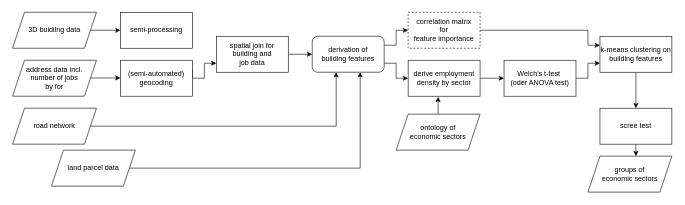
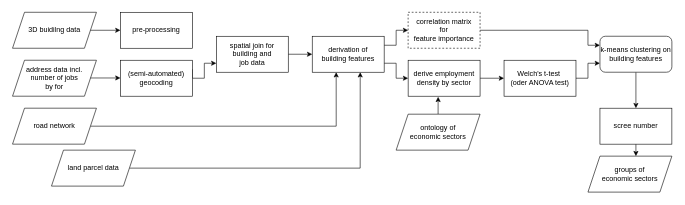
node "semi-processing": label "semi-processing" -> "pre-processing"
node "derivation of building features": shape rounded rectangle -> rectangle
node "k-means clustering on building features": shape rectangle -> rounded rectangle
node "scree test": label "scree test" -> "scree number"
